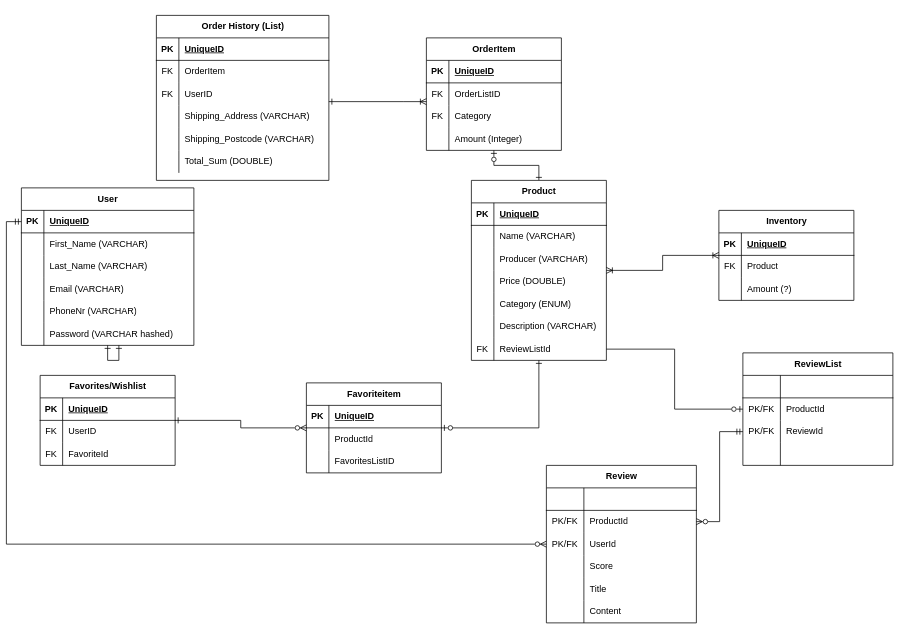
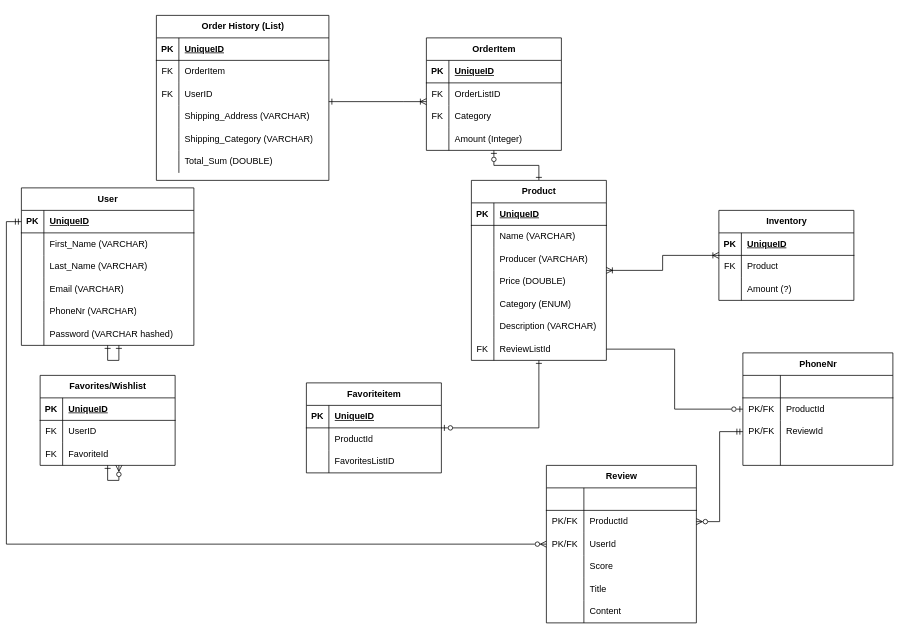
node "Shipping_Postcode (VARCHAR)": label "Shipping_Postcode (VARCHAR)" -> "Shipping_Category (VARCHAR)"
node "ReviewList": label "ReviewList" -> "PhoneNr"
edge "Favorites/Wishlist" -- "Favoriteitem": now "Favorites/Wishlist" -- "FavoriteId"
